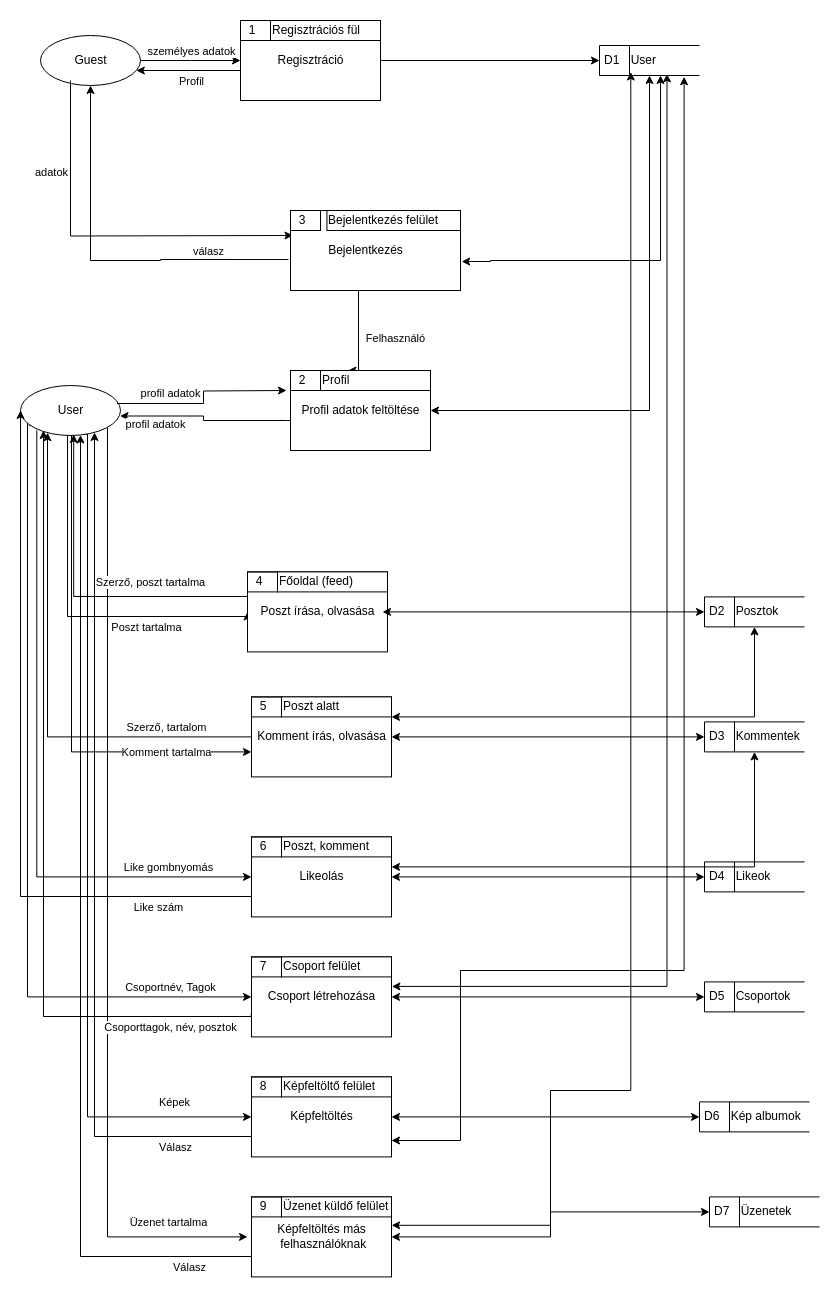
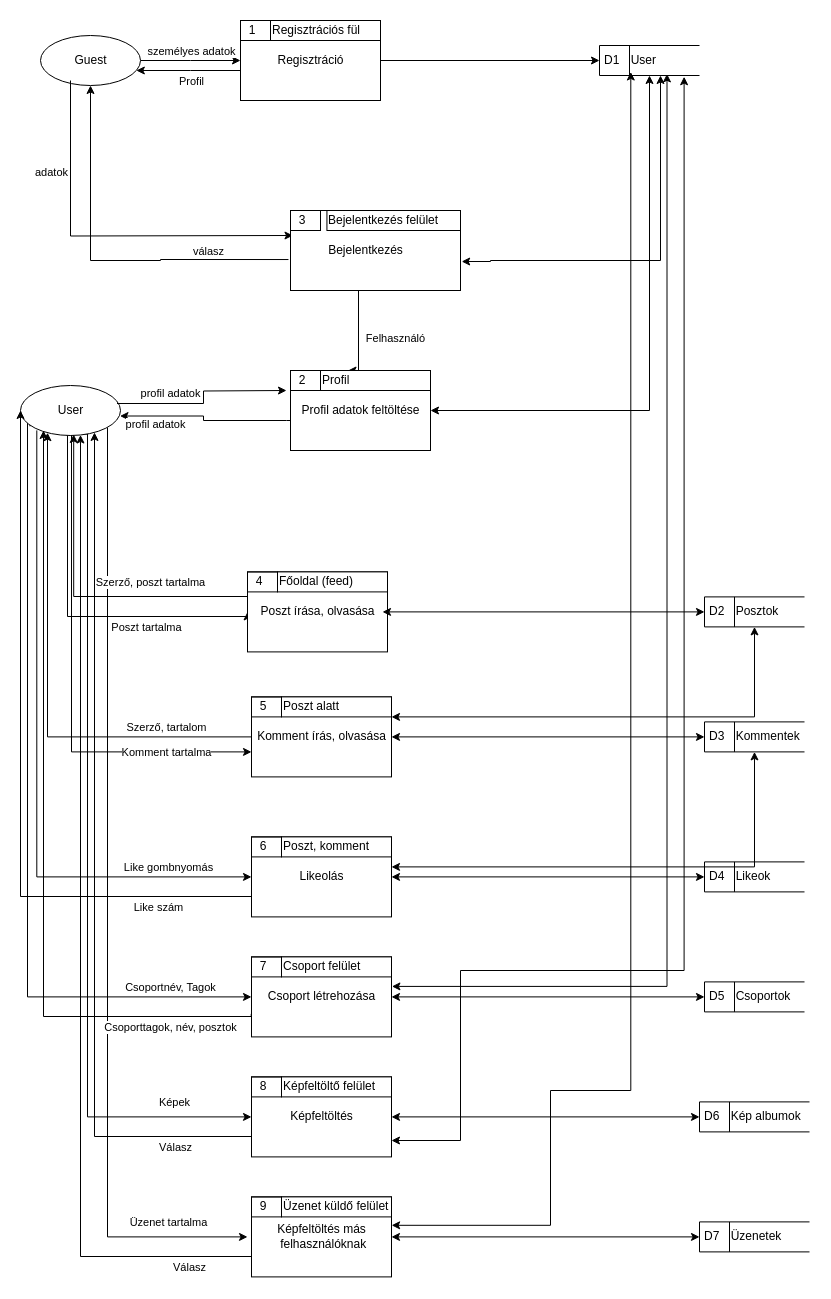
node "D7 Üzenetek": moved (765, 1212) -> (755, 1237)
